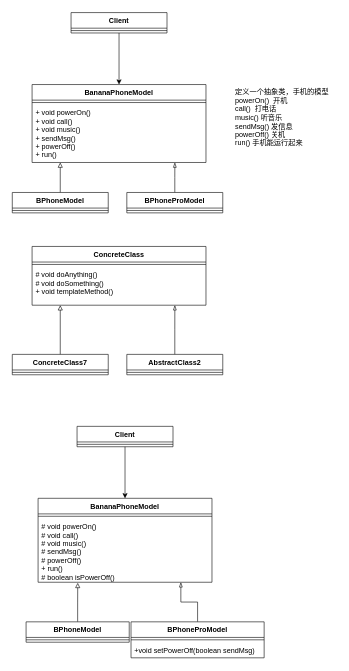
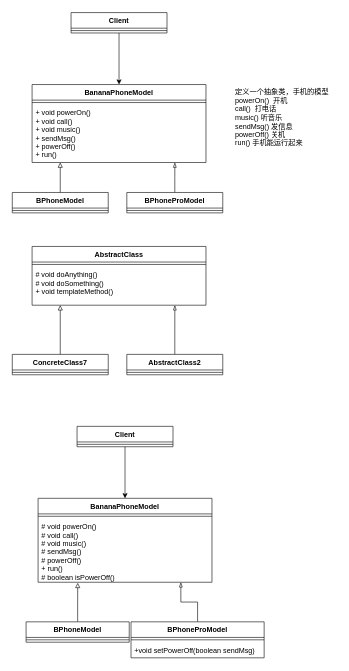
node "ConcreteClass": label "ConcreteClass" -> "AbstractClass"
